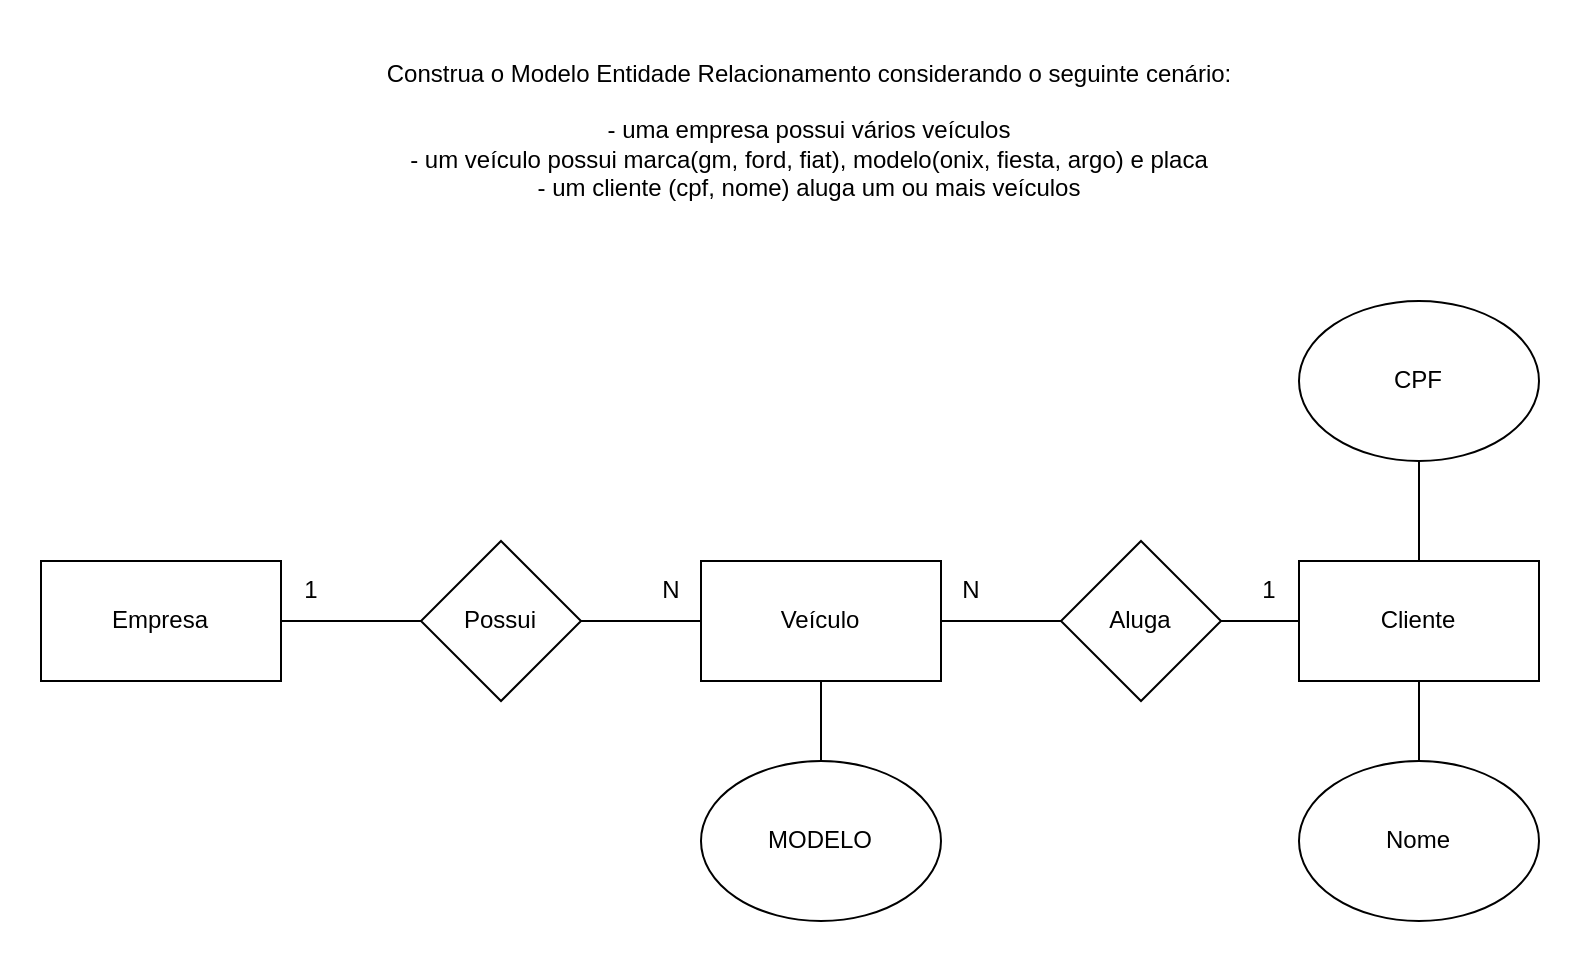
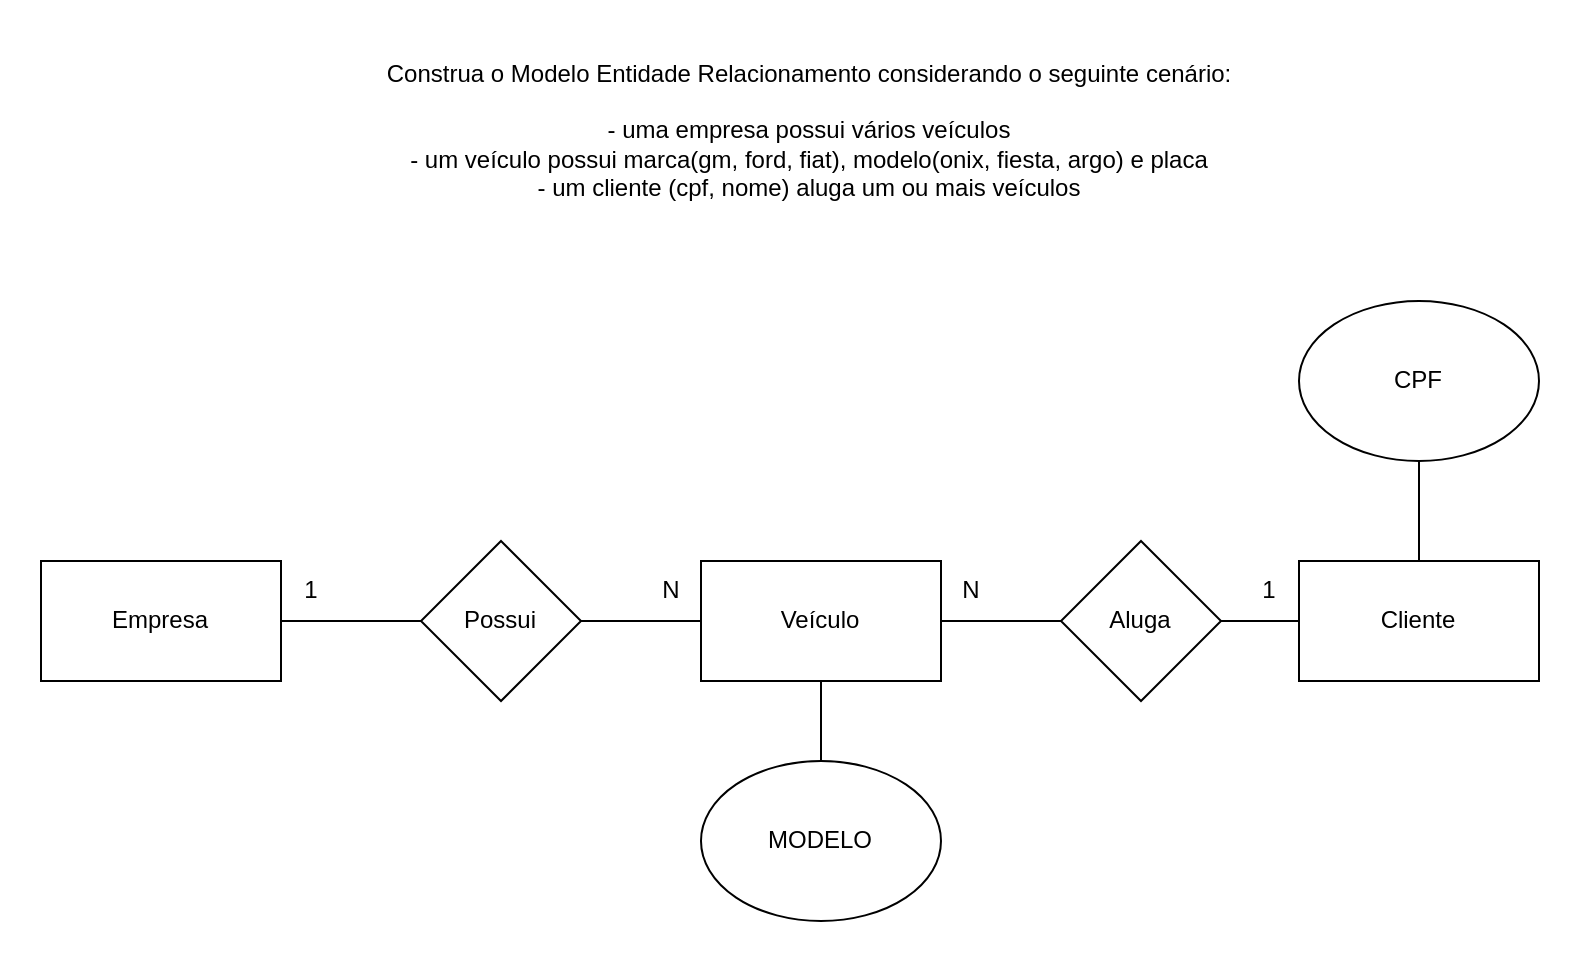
edge "Cliente" -- "Nome": removed
node "Nome": removed
